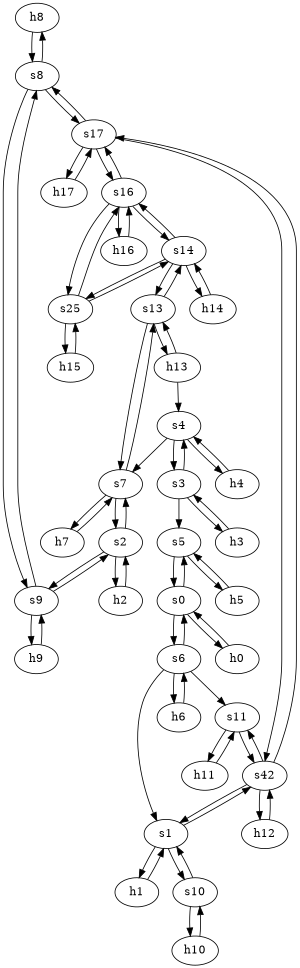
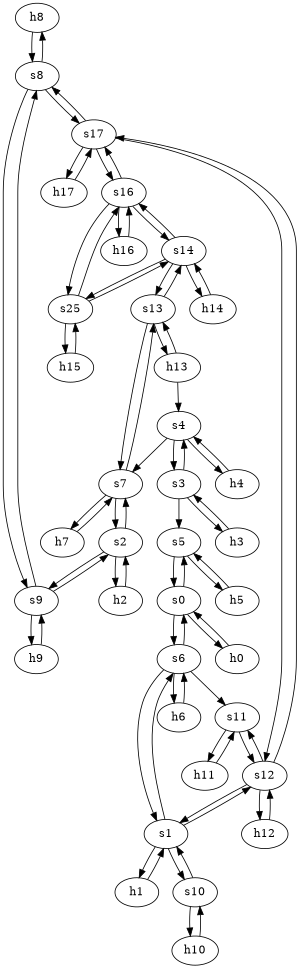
edge "s1" -> "s6": added
node "s42": label "s42" -> "s12"
